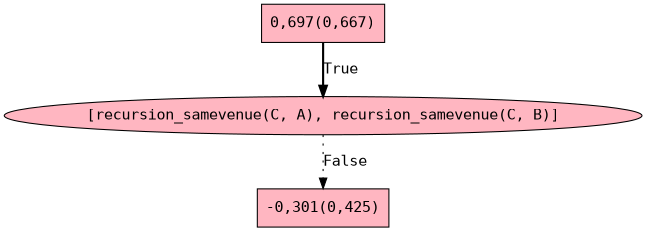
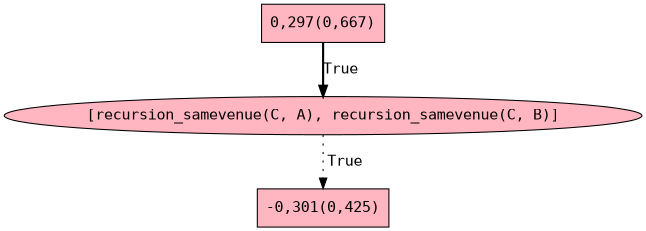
node "0,697(0,667)": label "0,697(0,667)" -> "0,297(0,667)"
edge "[recursion_samevenue(C, A), recursion_samevenue(C, B)]" -> "-0,301(0,425)": label "False" -> "True"
